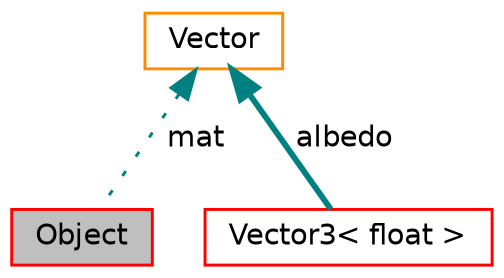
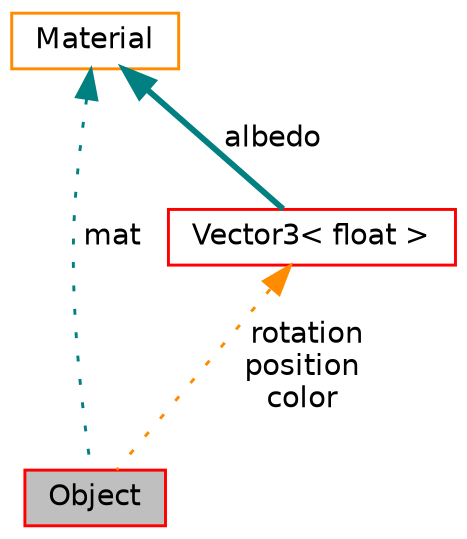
node "Vector": label "Vector" -> "Material"
edge "Object" -> "Vector3< float >": added, label "rotation position color"
